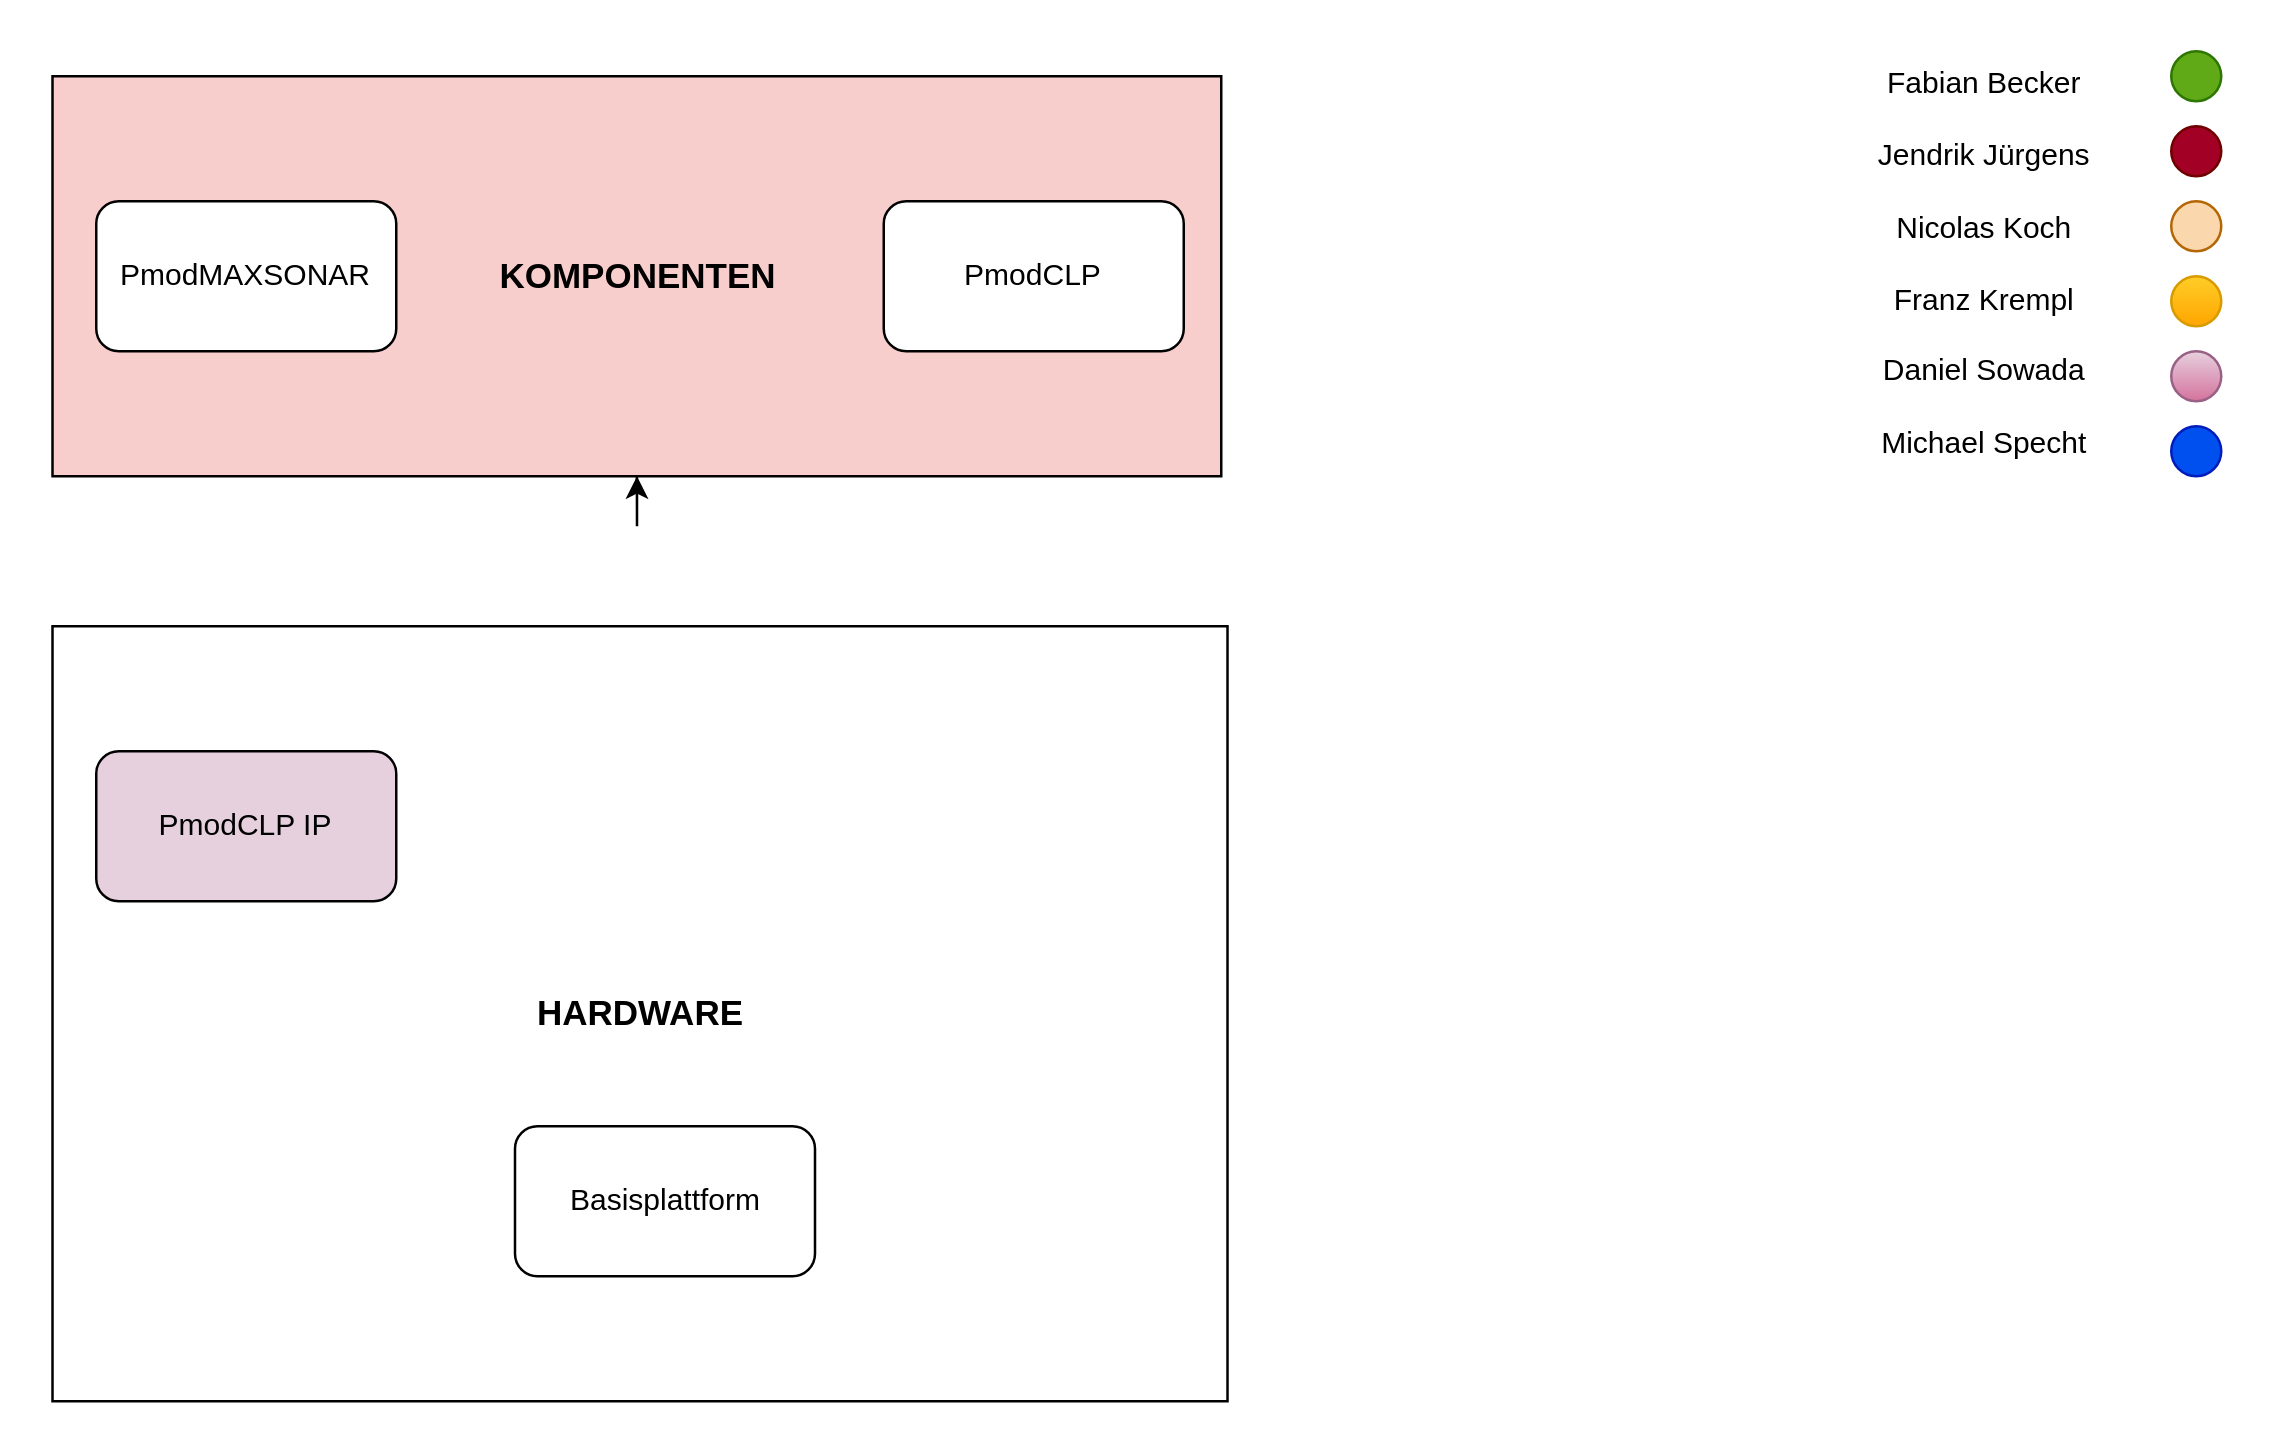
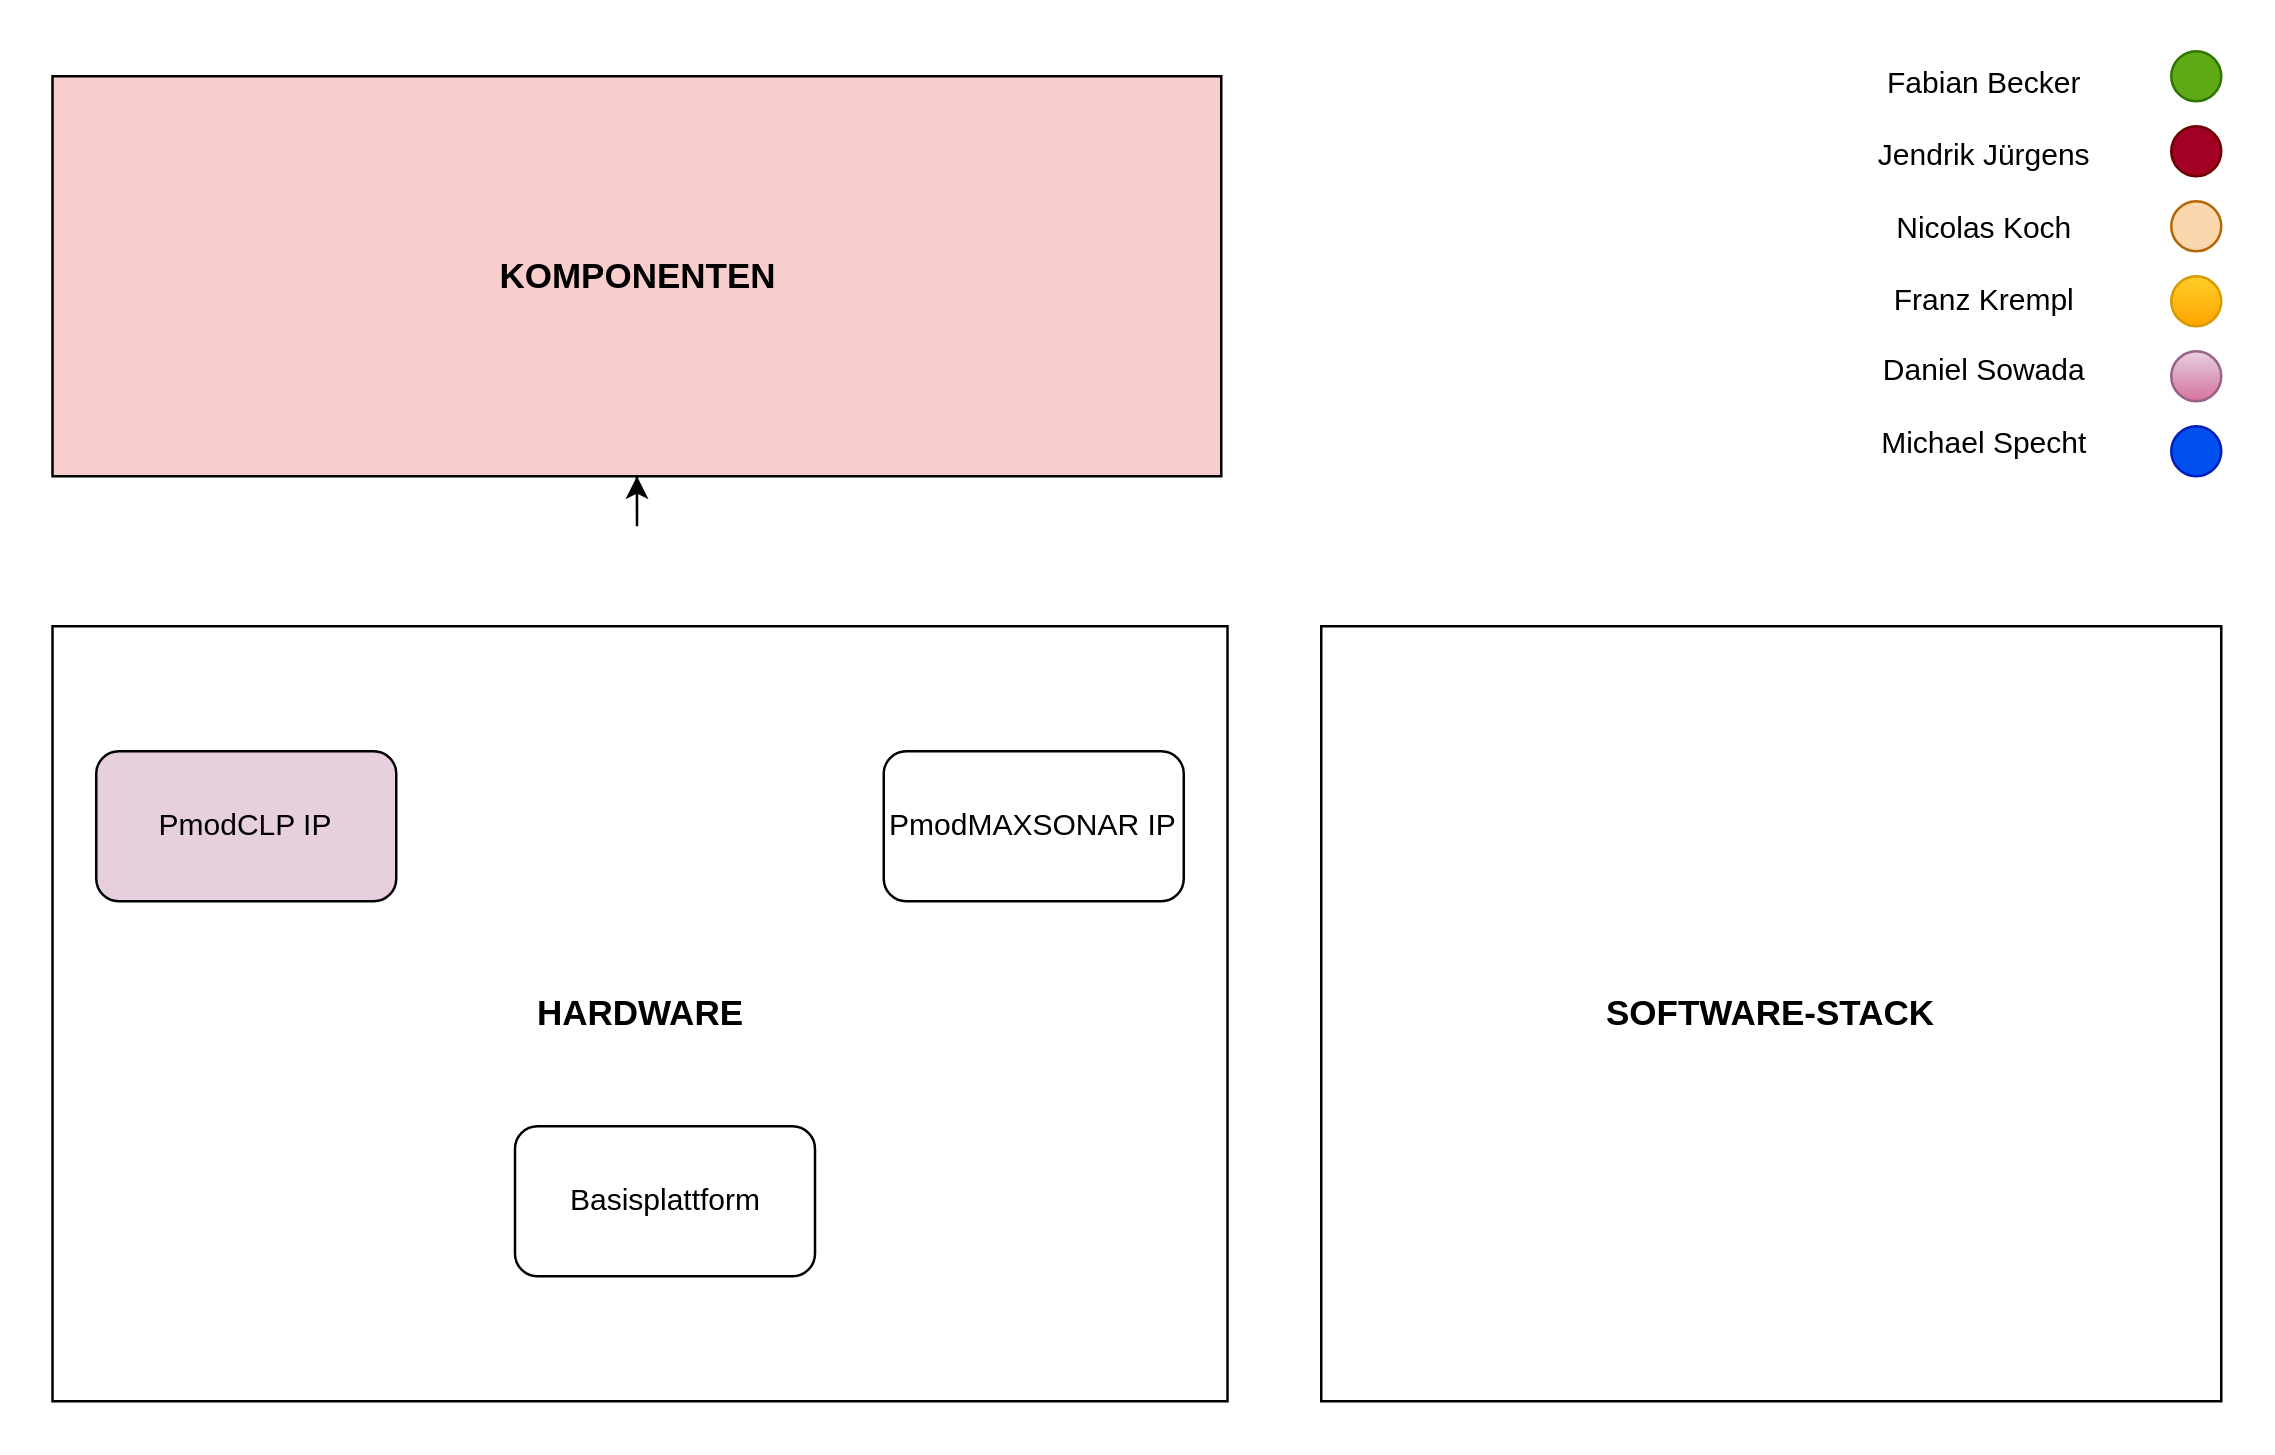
node "PmodMAXSONAR": removed
node "PmodCLP": removed
node "PmodMAXSONAR IP": added
node "SOFTWARE-STACK": added
